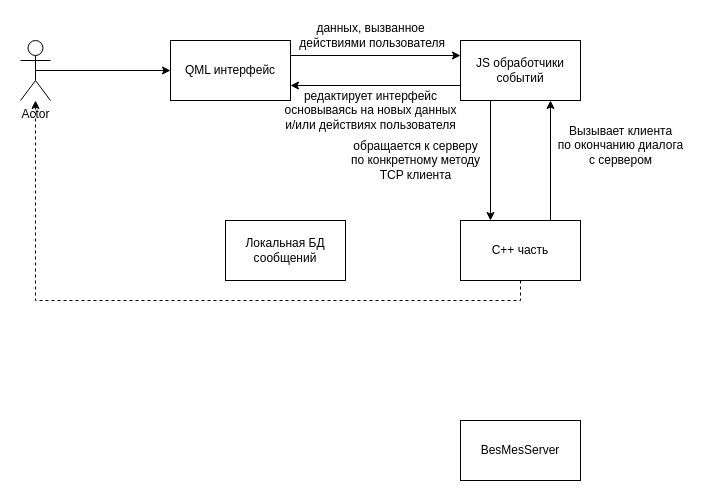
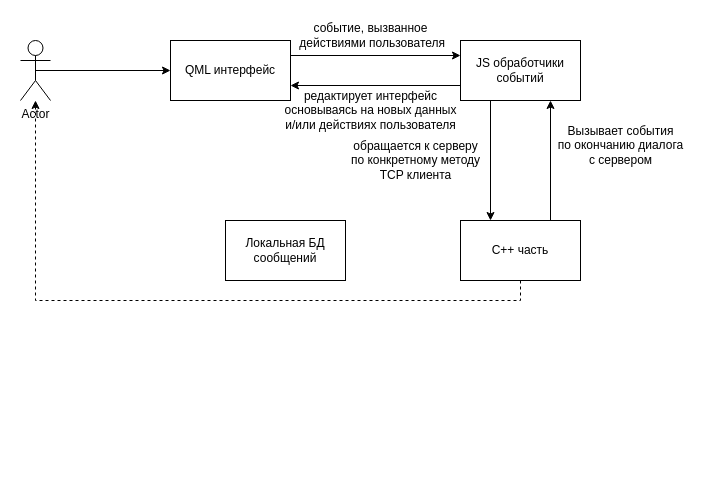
node "данных, вызванное действиями пользователя": label "данных, вызванное действиями пользователя" -> "событие, вызванное действиями пользователя"
node "Вызывает клиента по окончанию диалога с сервером": label "Вызывает клиента по окончанию диалога с сервером" -> "Вызывает события по окончанию диалога с сервером"
node "BesMesServer": removed
